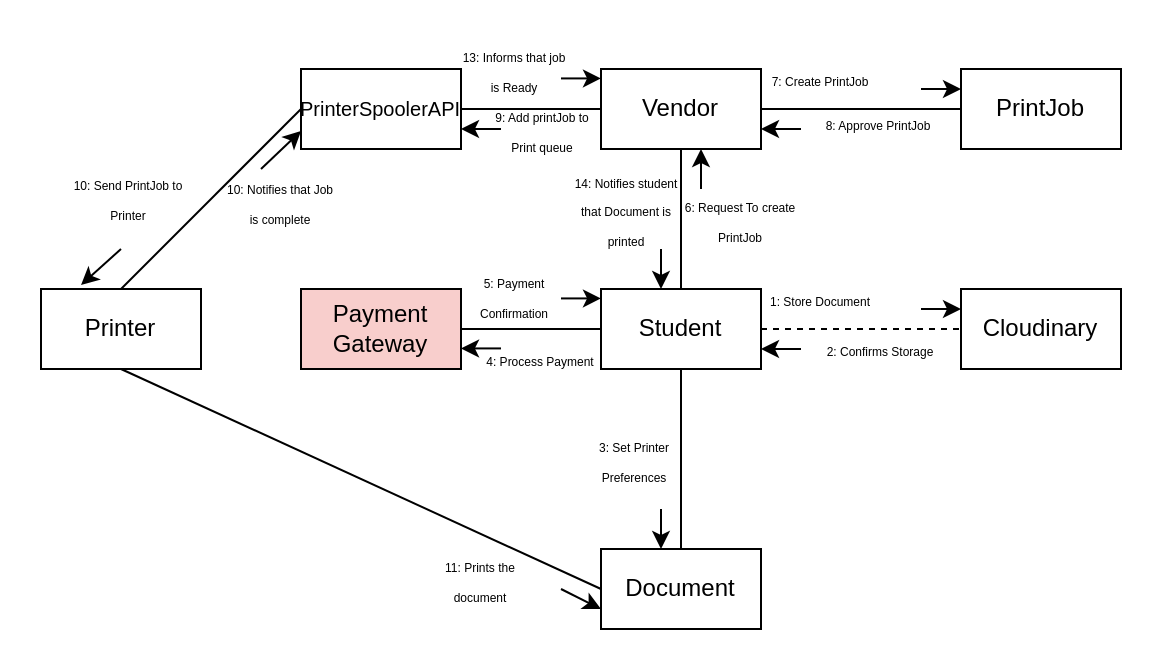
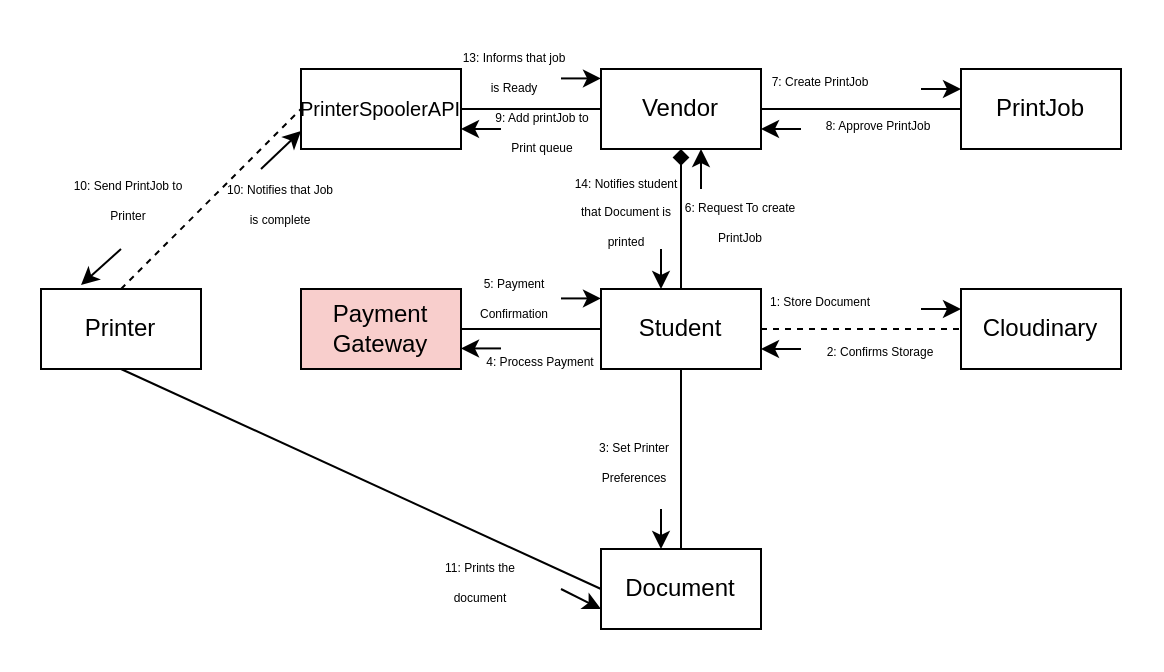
edge "Vendor" -- "Student": arrowhead none -> diamond
edge "PrinterSpoolerAPI" -- "Printer": style solid -> dashed
